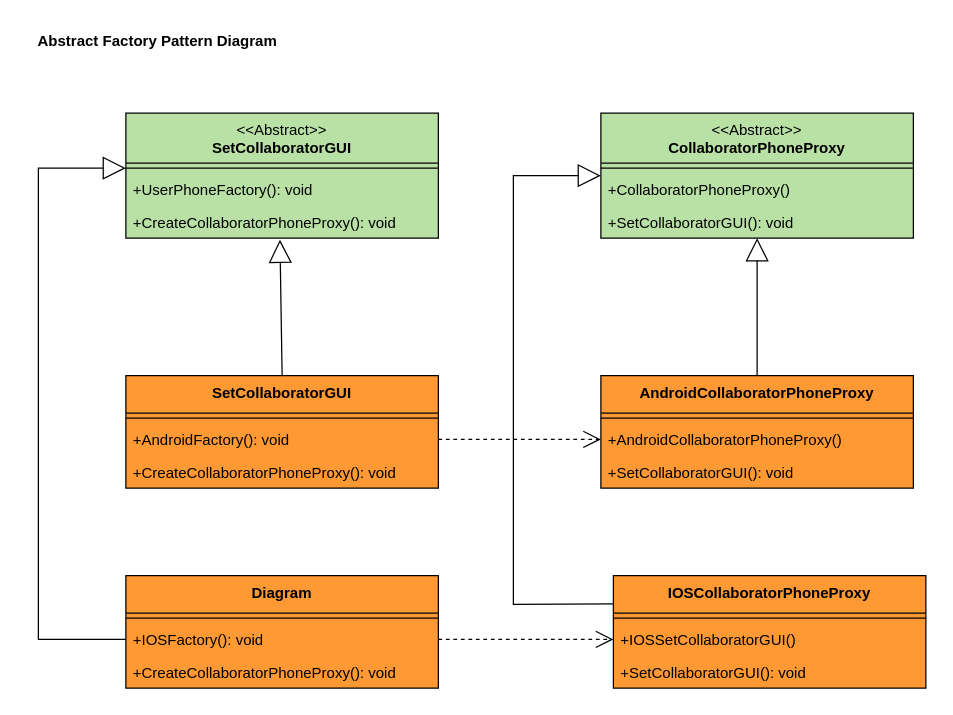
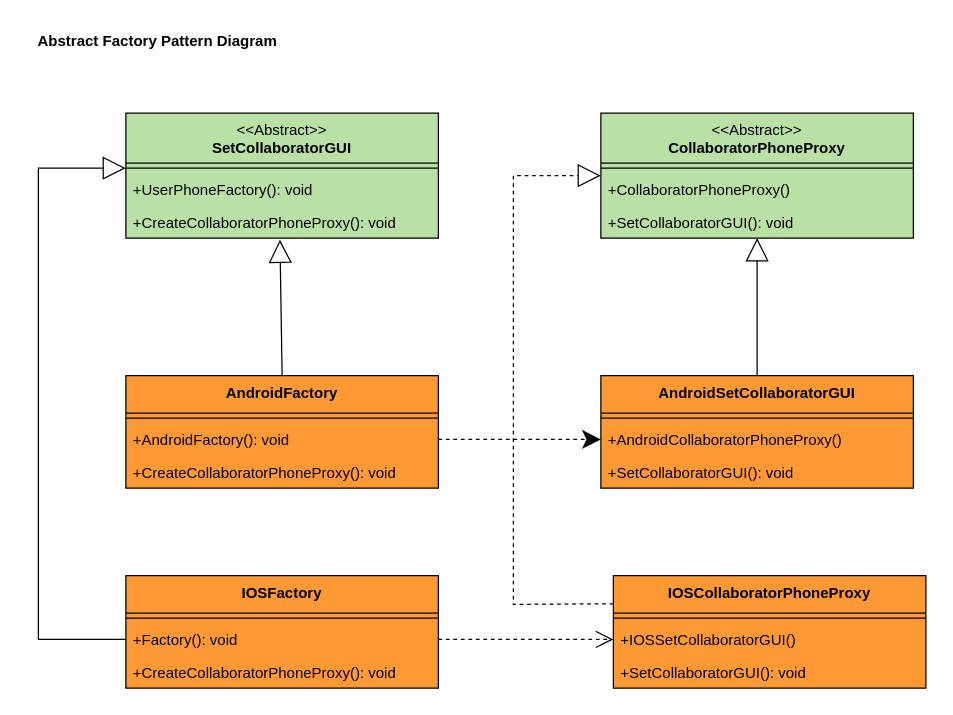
node "SetCollaboratorGUI": label "SetCollaboratorGUI" -> "AndroidFactory"
node "AndroidCollaboratorPhoneProxy": label "AndroidCollaboratorPhoneProxy" -> "AndroidSetCollaboratorGUI"
edge "IOSCollaboratorPhoneProxy" -> "<<Abstract>> CollaboratorPhoneProxy": style solid -> dashed
edge "+AndroidFactory(): void" -> "+AndroidCollaboratorPhoneProxy()": arrowhead open -> classic
node "Diagram": label "Diagram" -> "IOSFactory"
node "+IOSFactory(): void": label "+IOSFactory(): void" -> "+Factory(): void"
